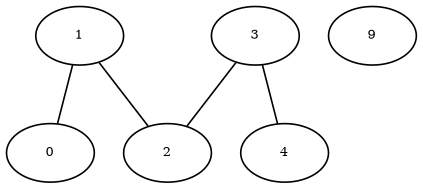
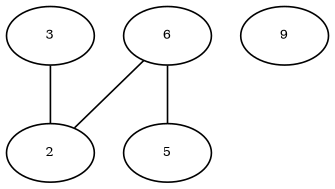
node "1": label "1" -> "6"
node "0": label "0" -> "5"
node "4": removed
